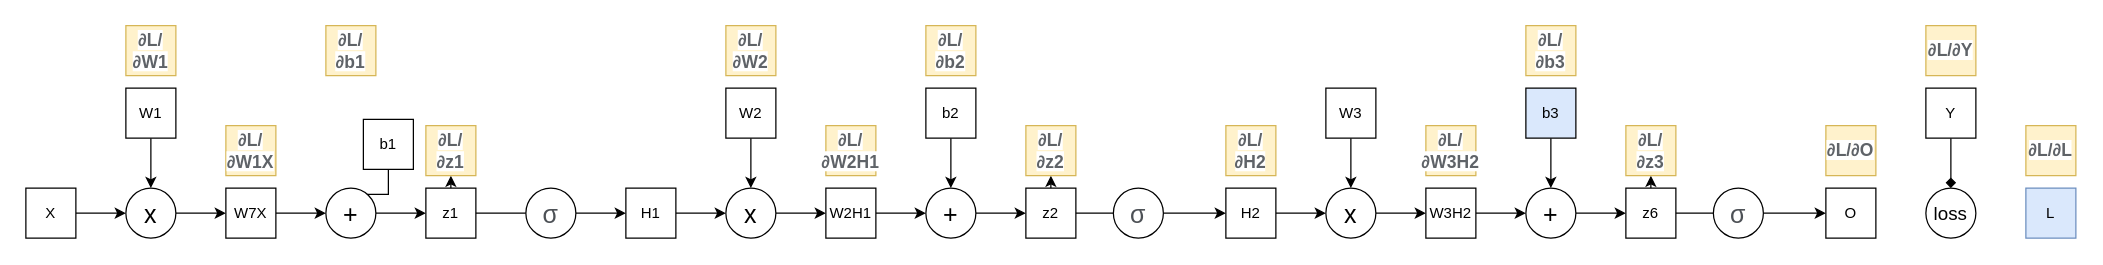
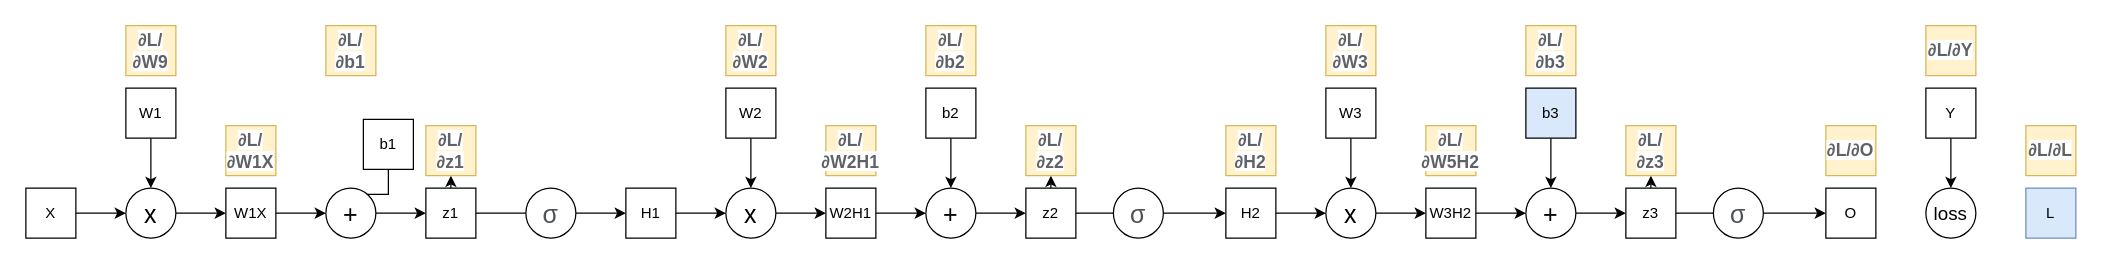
node "∂L/∂W1": label "∂L/∂W1" -> "∂L/∂W9"
node "∂L/∂W3": added
node "∂L/∂W3H2": label "∂L/∂W3H2" -> "∂L/∂W5H2"
edge "Y" -> "loss": arrowhead diamond -> classic
node "W7X": label "W7X" -> "W1X"
node "z6": label "z6" -> "z3"
